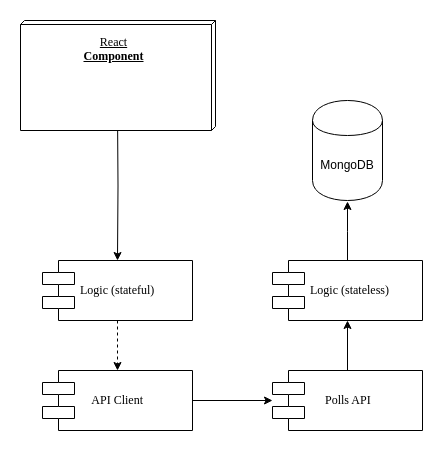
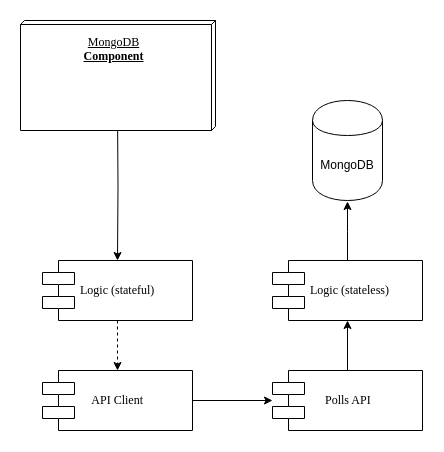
node "React Component": label "React Component" -> "MongoDB Component"
